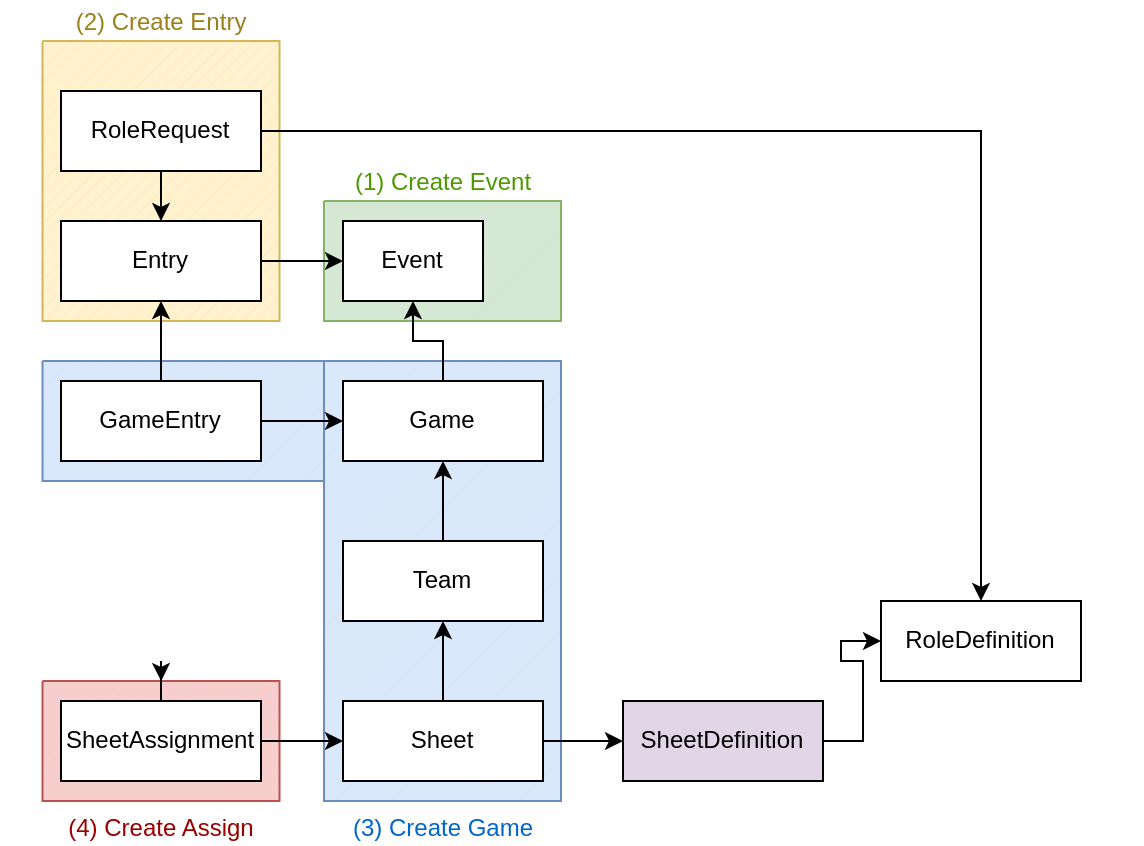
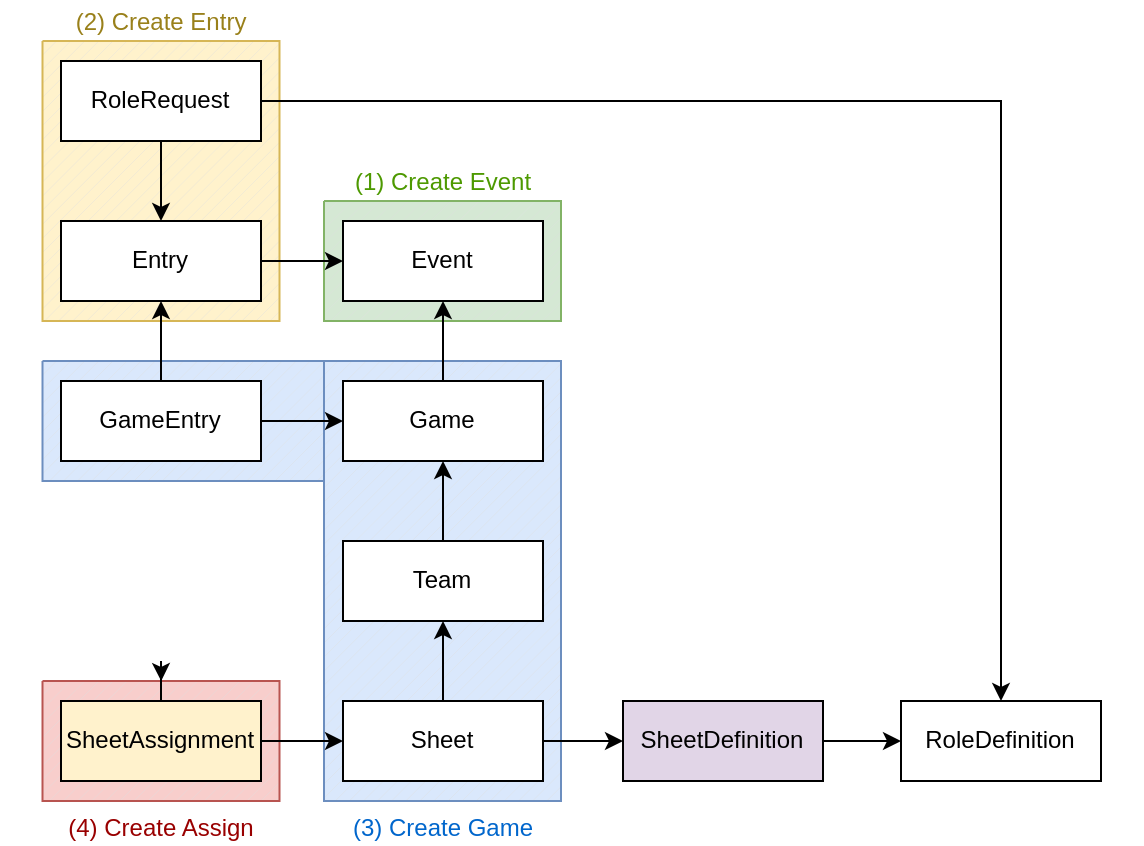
node "RoleRequest": moved (161, 131) -> (161, 101)
node "Event": size 140x80 -> 200x80
node "RoleDefinition": moved (981, 641) -> (1001, 741)
node "SheetAssignment": fillcolor #ffffff -> #fff2cc
